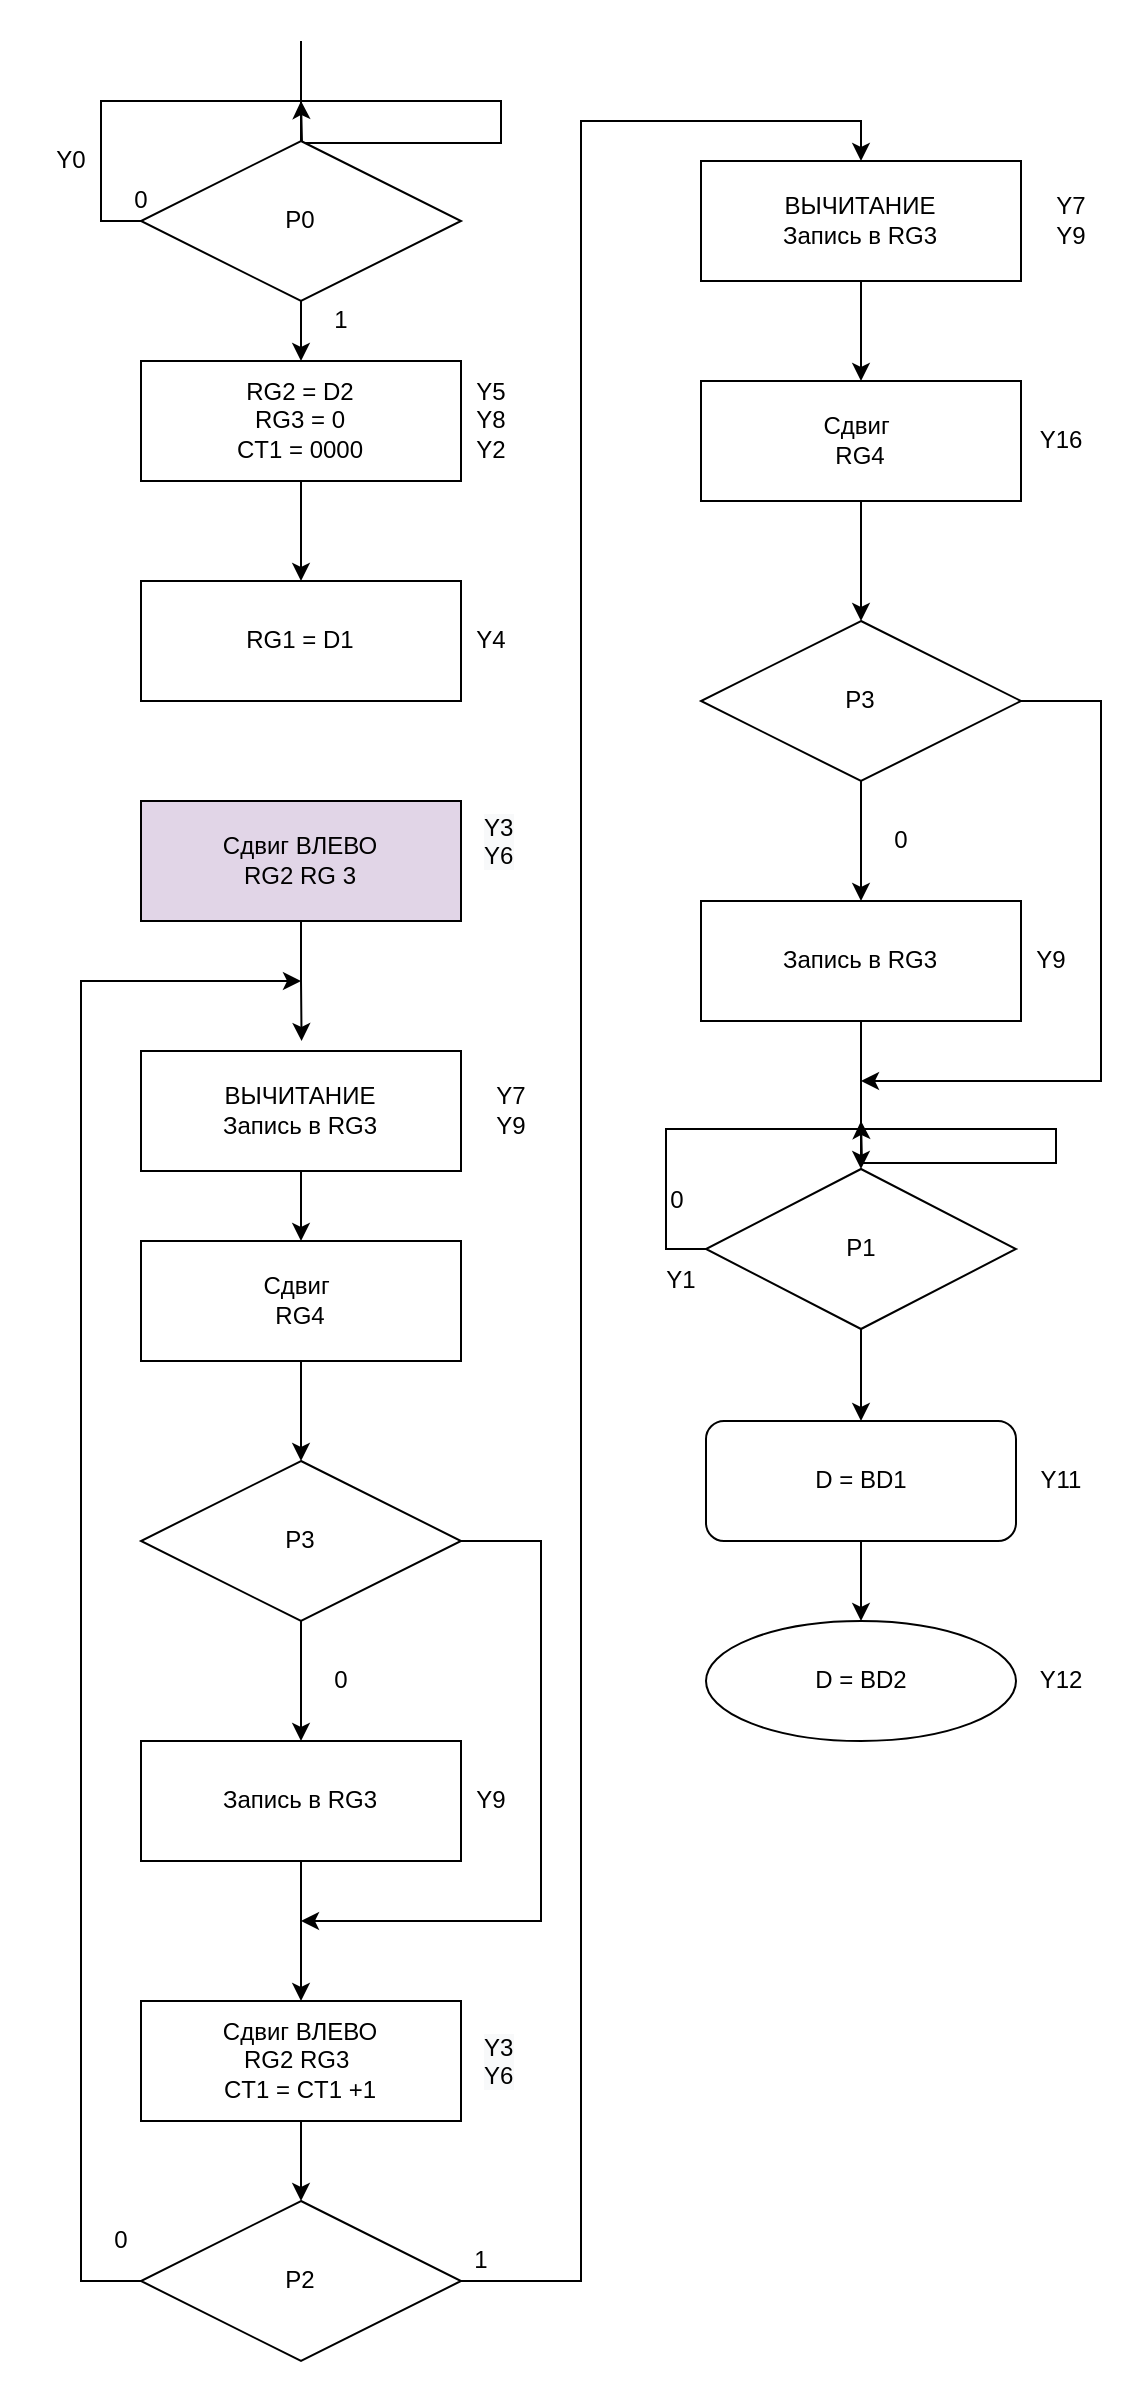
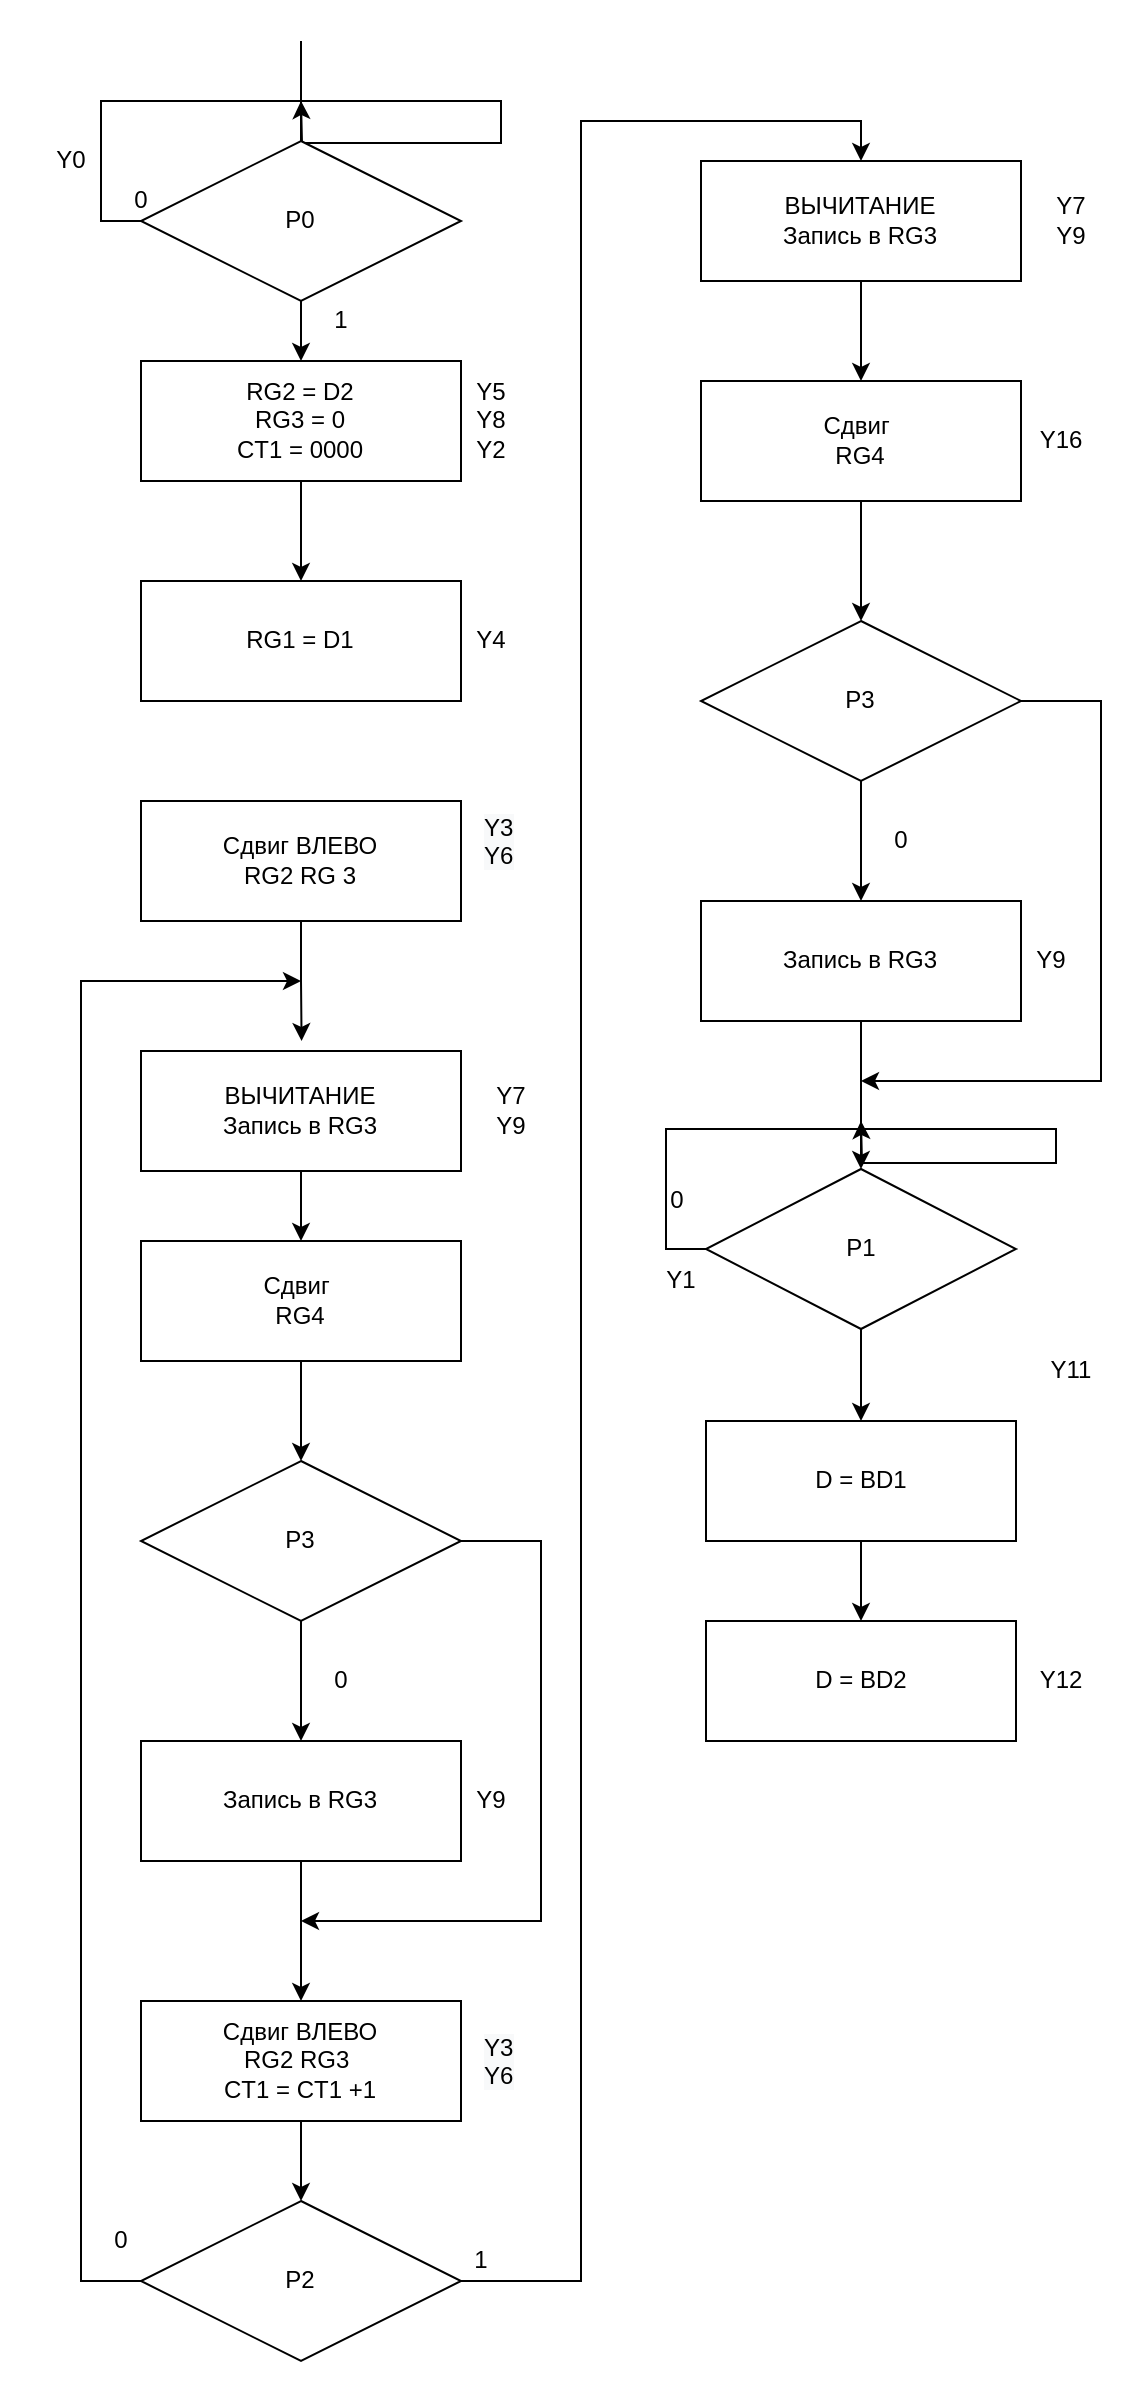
node "Сдвиг ВЛЕВО RG2 RG 3": fillcolor #e1d5e7 -> #ffffff
node "D = BD1": shape rounded rectangle -> rectangle
node "Y11": moved (1061, 1481) -> (1071, 1371)
node "D = BD2": shape ellipse -> rectangle
